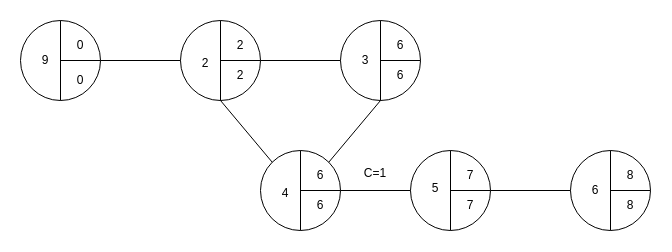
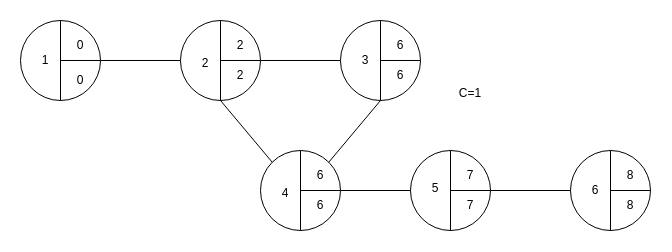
node "9": label "9" -> "1"
node "C=1": moved (376, 173) -> (471, 93)
